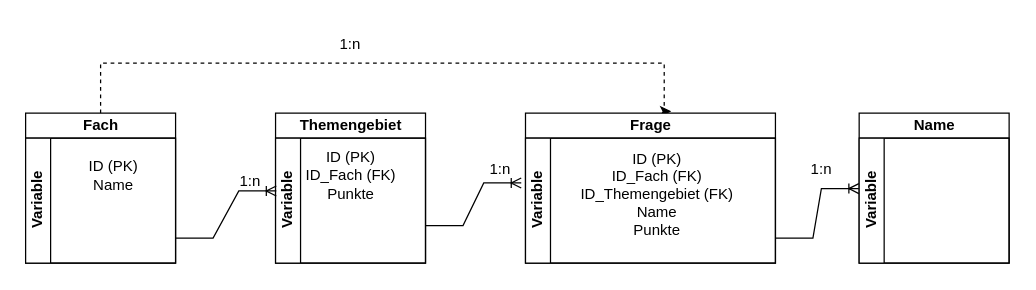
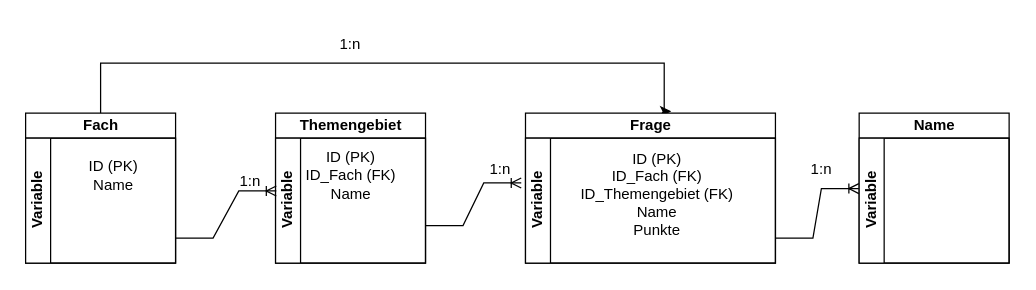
edge "Fach" -> "Frage": style dashed -> solid
node "ID (PK) ID_Fach (FK) Punkte": label "ID (PK) ID_Fach (FK) Punkte" -> "ID (PK) ID_Fach (FK) Name"
